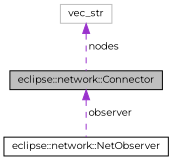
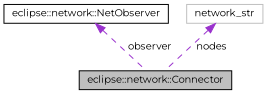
node "vec_str": label "vec_str" -> "network_str"
edge "eclipse::network::NetObserver" -> "eclipse::network::Connector": reversed
